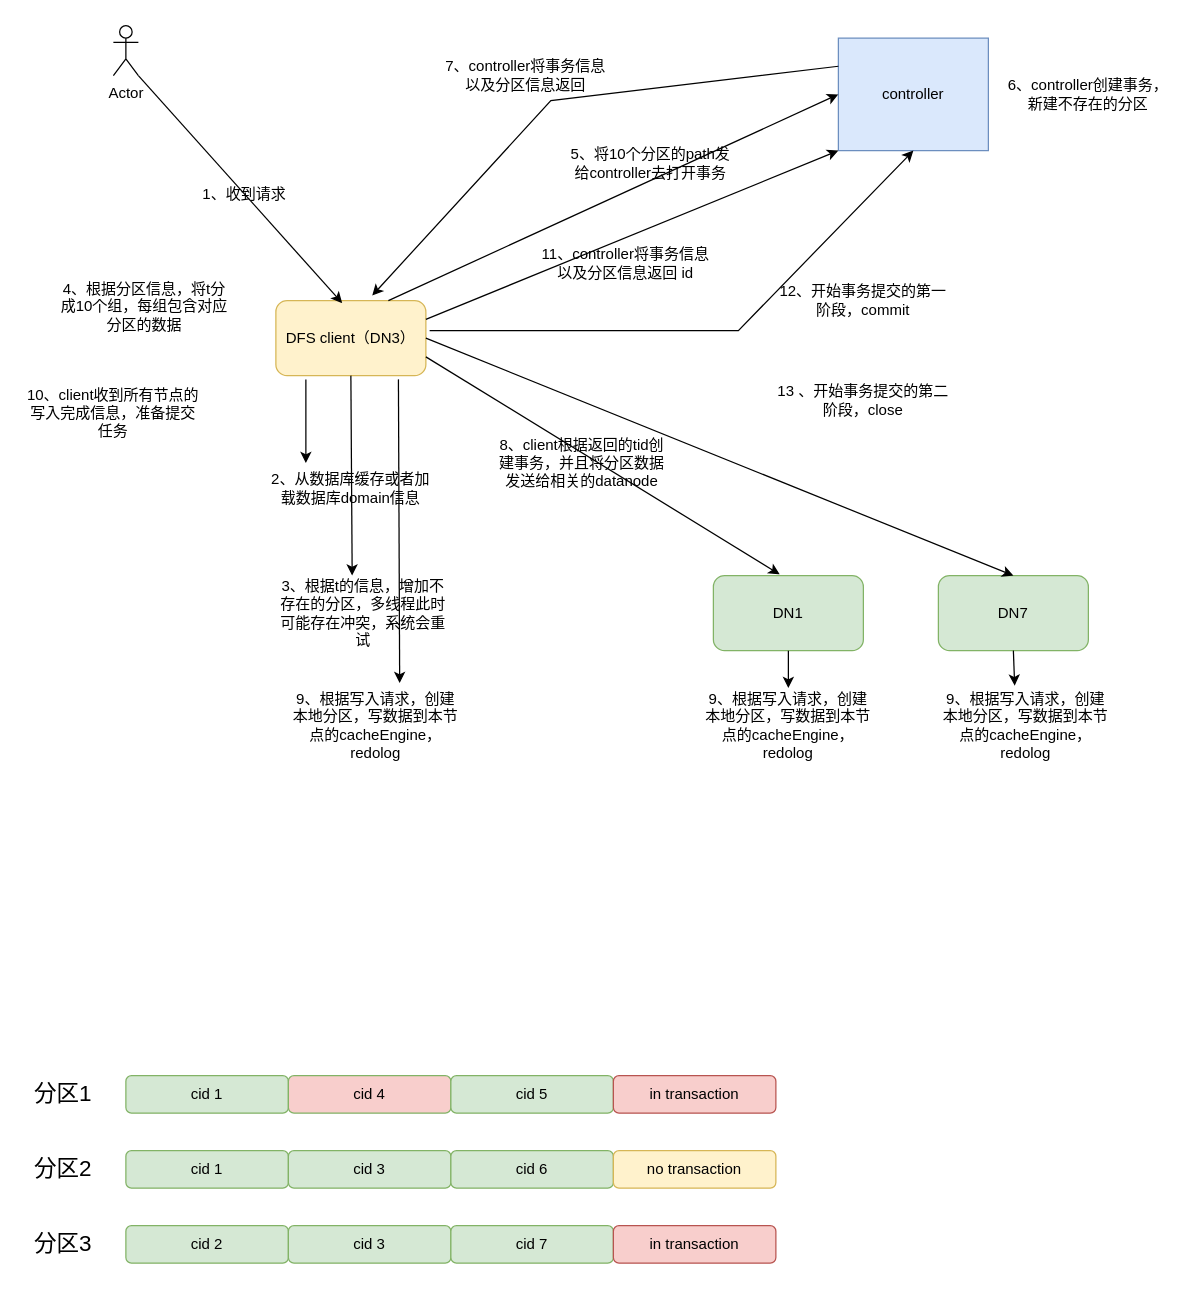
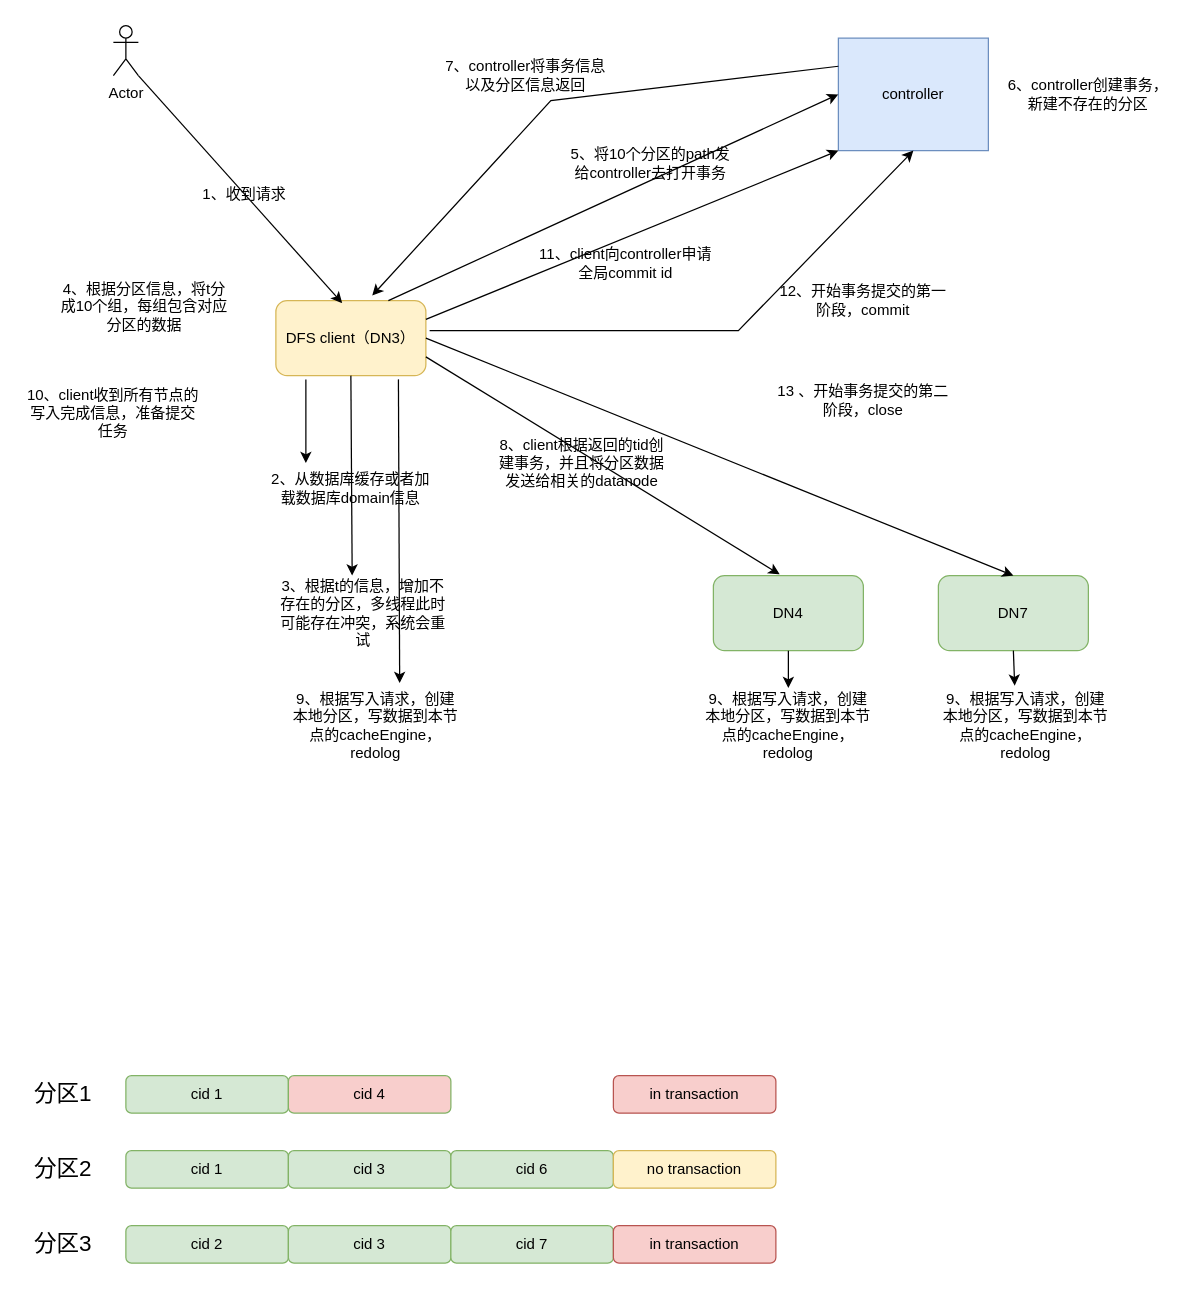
node "11、controller将事务信息以及分区信息返回 id": label "11、controller将事务信息以及分区信息返回 id" -> "11、client向controller申请全局commit id"
node "DN1": label "DN1" -> "DN4"
node "cid 5": removed
